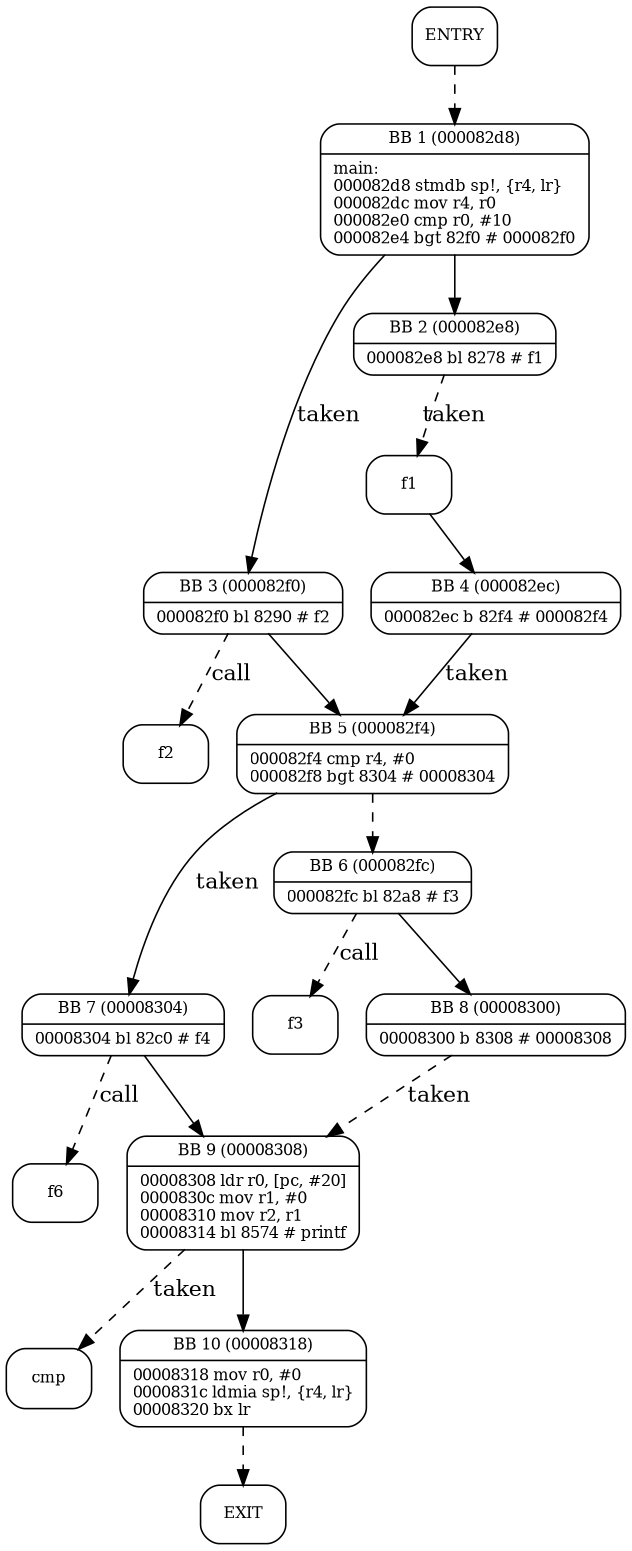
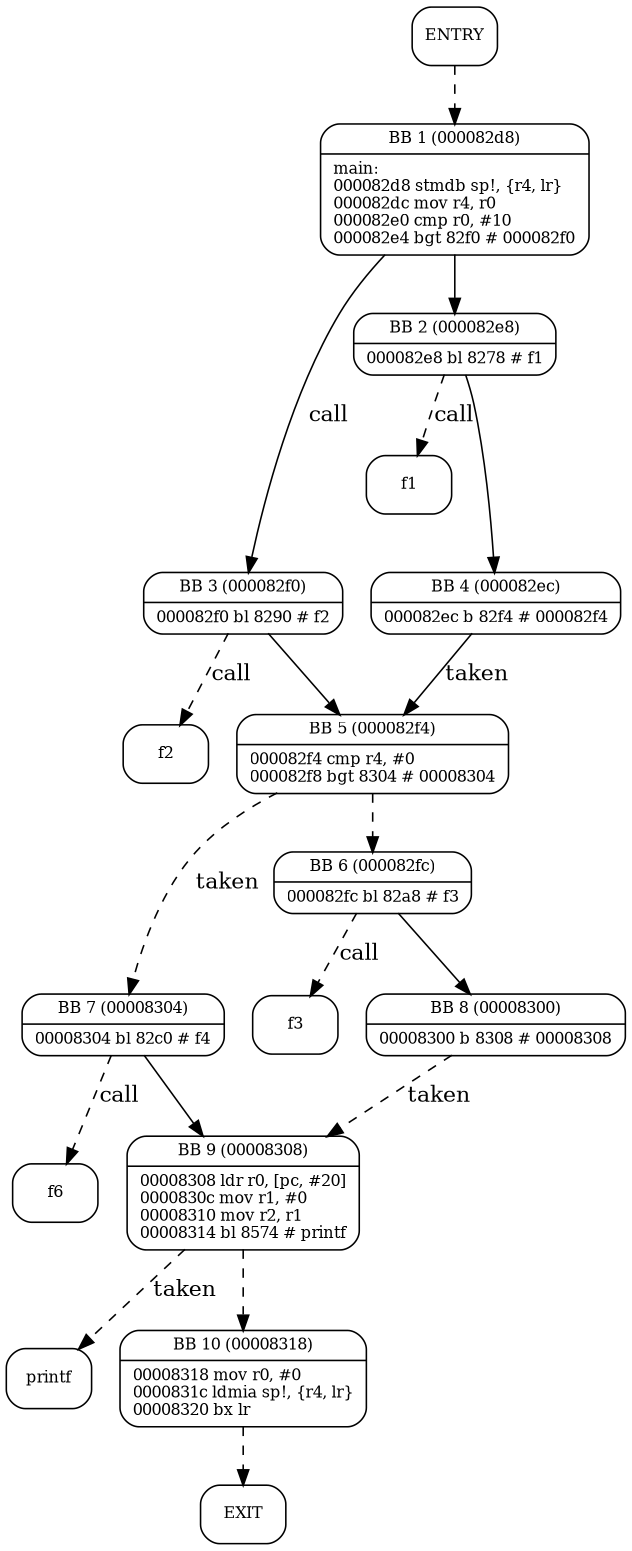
edge "BB 1 (000082d8)" -> "BB 3 (000082f0)": label "taken" -> "call"
edge "BB 2 (000082e8)" -> "f1": label "taken" -> "call"
edge "f1" -> "BB 4 (000082ec)": now "BB 2 (000082e8)" -> "BB 4 (000082ec)"
edge "BB 5 (000082f4)" -> "BB 7 (00008304)": style solid -> dashed
edge "BB 9 (00008308)" -> "BB 10 (00008318)": style solid -> dashed
node "cmp": label "cmp" -> "printf"
